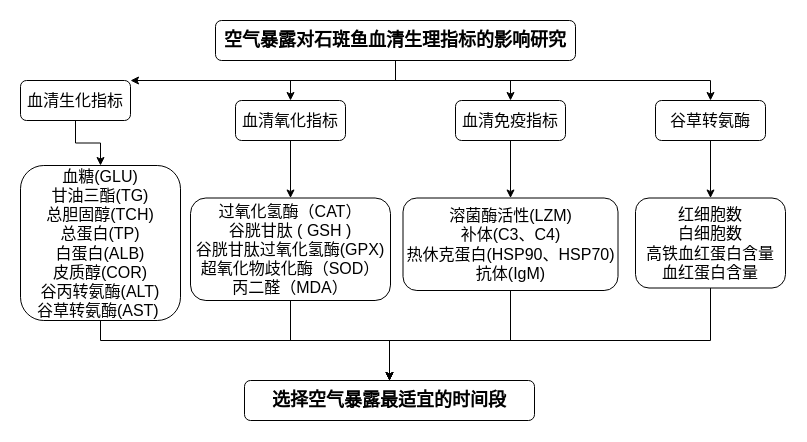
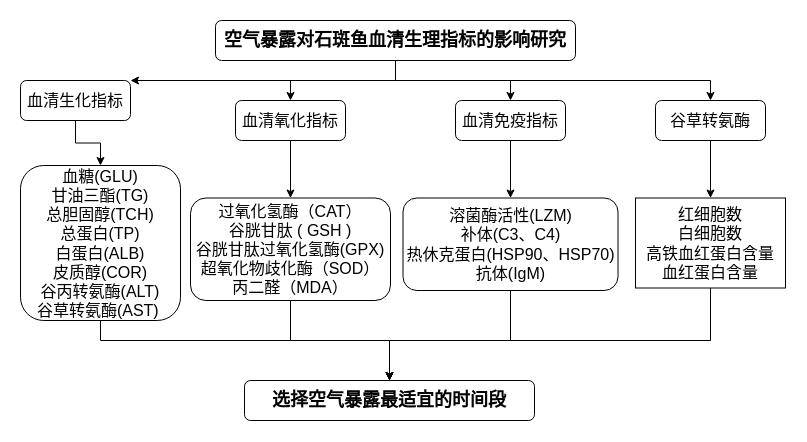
node "红细胞数 白细胞数 高铁血红蛋白含量 血红蛋白含量": shape rounded rectangle -> rectangle
